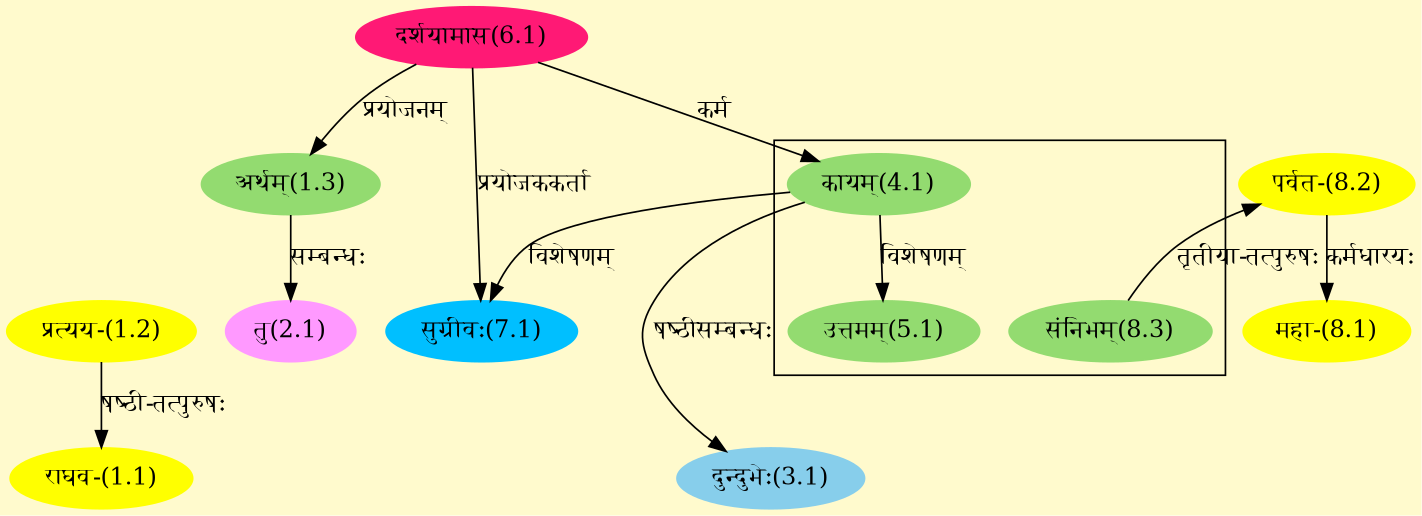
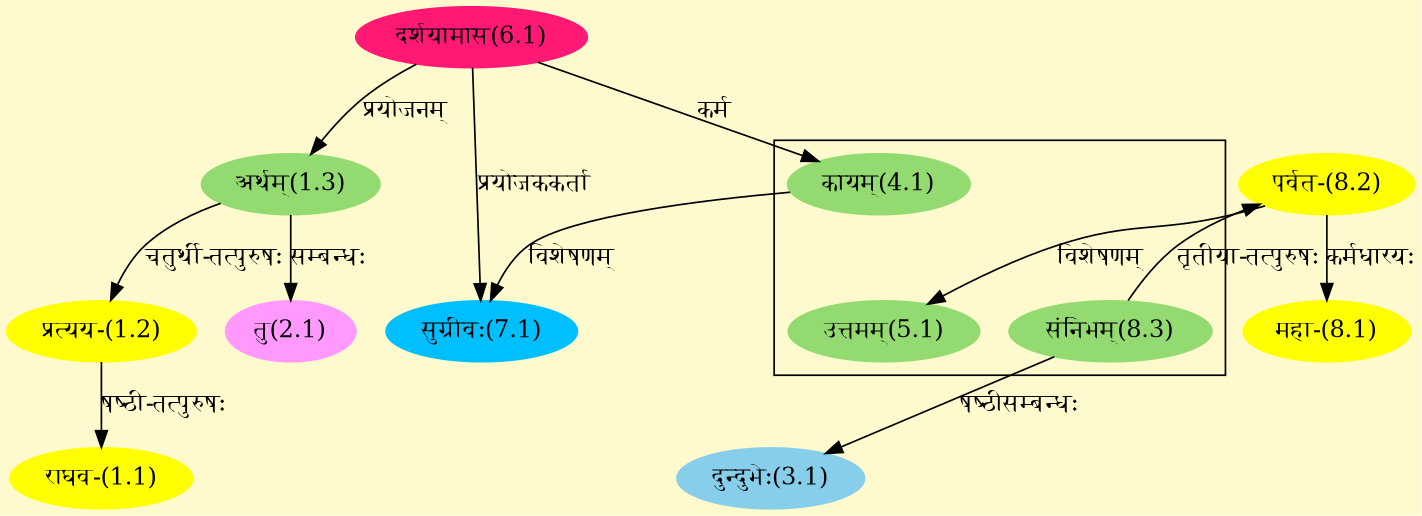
edge "अर्थम्(1.3)" -> "प्रत्यय-(1.2)": added, label "चतुर्थी-तत्पुरुषः"
edge "कायम्(4.1)" -> "उत्तमम्(5.1)": now "पर्वत-(8.2)" -> "उत्तमम्(5.1)"
edge "कायम्(4.1)" -> "दुन्दुभेः(3.1)": now "संनिभम्(8.3)" -> "दुन्दुभेः(3.1)"
